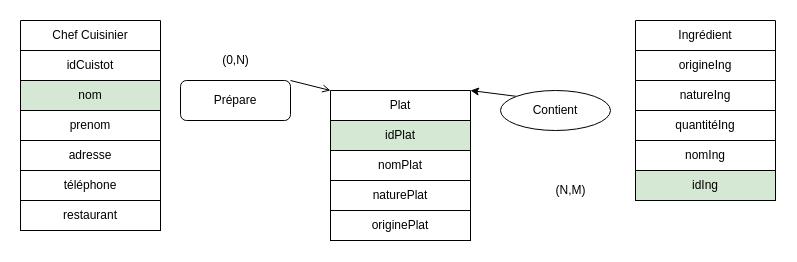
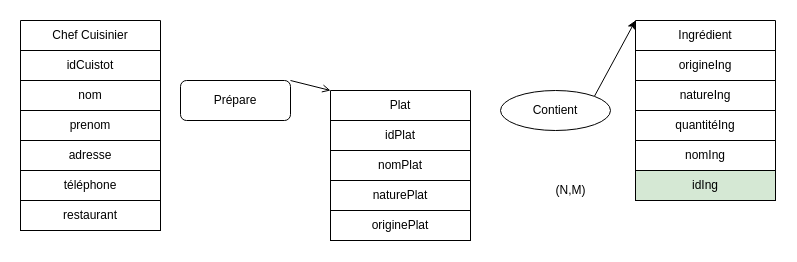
node "(0,N)": removed
edge "Contient" -> "Ingrédient": added
edge "Contient" -> "Plat": removed
node "nom": fillcolor #d5e8d4 -> #ffffff
node "idPlat": fillcolor #d5e8d4 -> #ffffff
